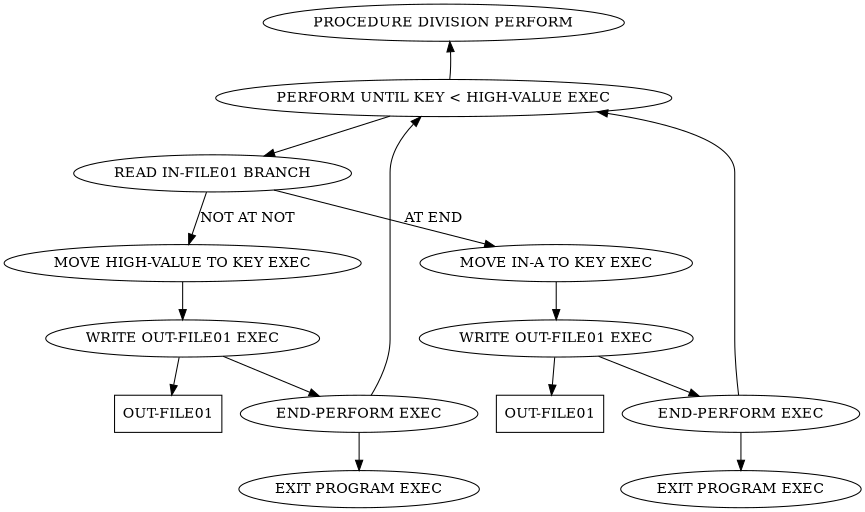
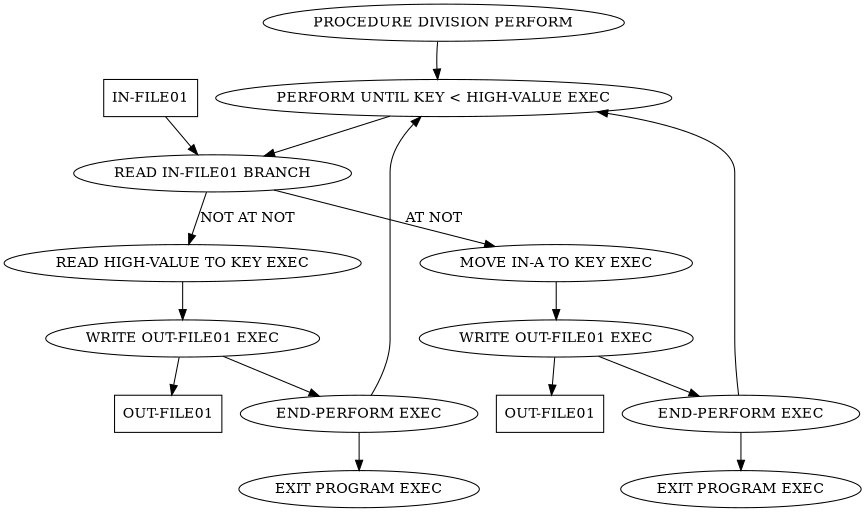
edge "PERFORM UNTIL KEY < HIGH-VALUE EXEC" -> "PROCEDURE DIVISION PERFORM": reversed
node "IN-FILE01": added
edge "READ IN-FILE01 BRANCH" -> "MOVE IN-A TO KEY EXEC": label "AT END" -> "AT NOT"
node "MOVE HIGH-VALUE TO KEY EXEC": label "MOVE HIGH-VALUE TO KEY EXEC" -> "READ HIGH-VALUE TO KEY EXEC"
